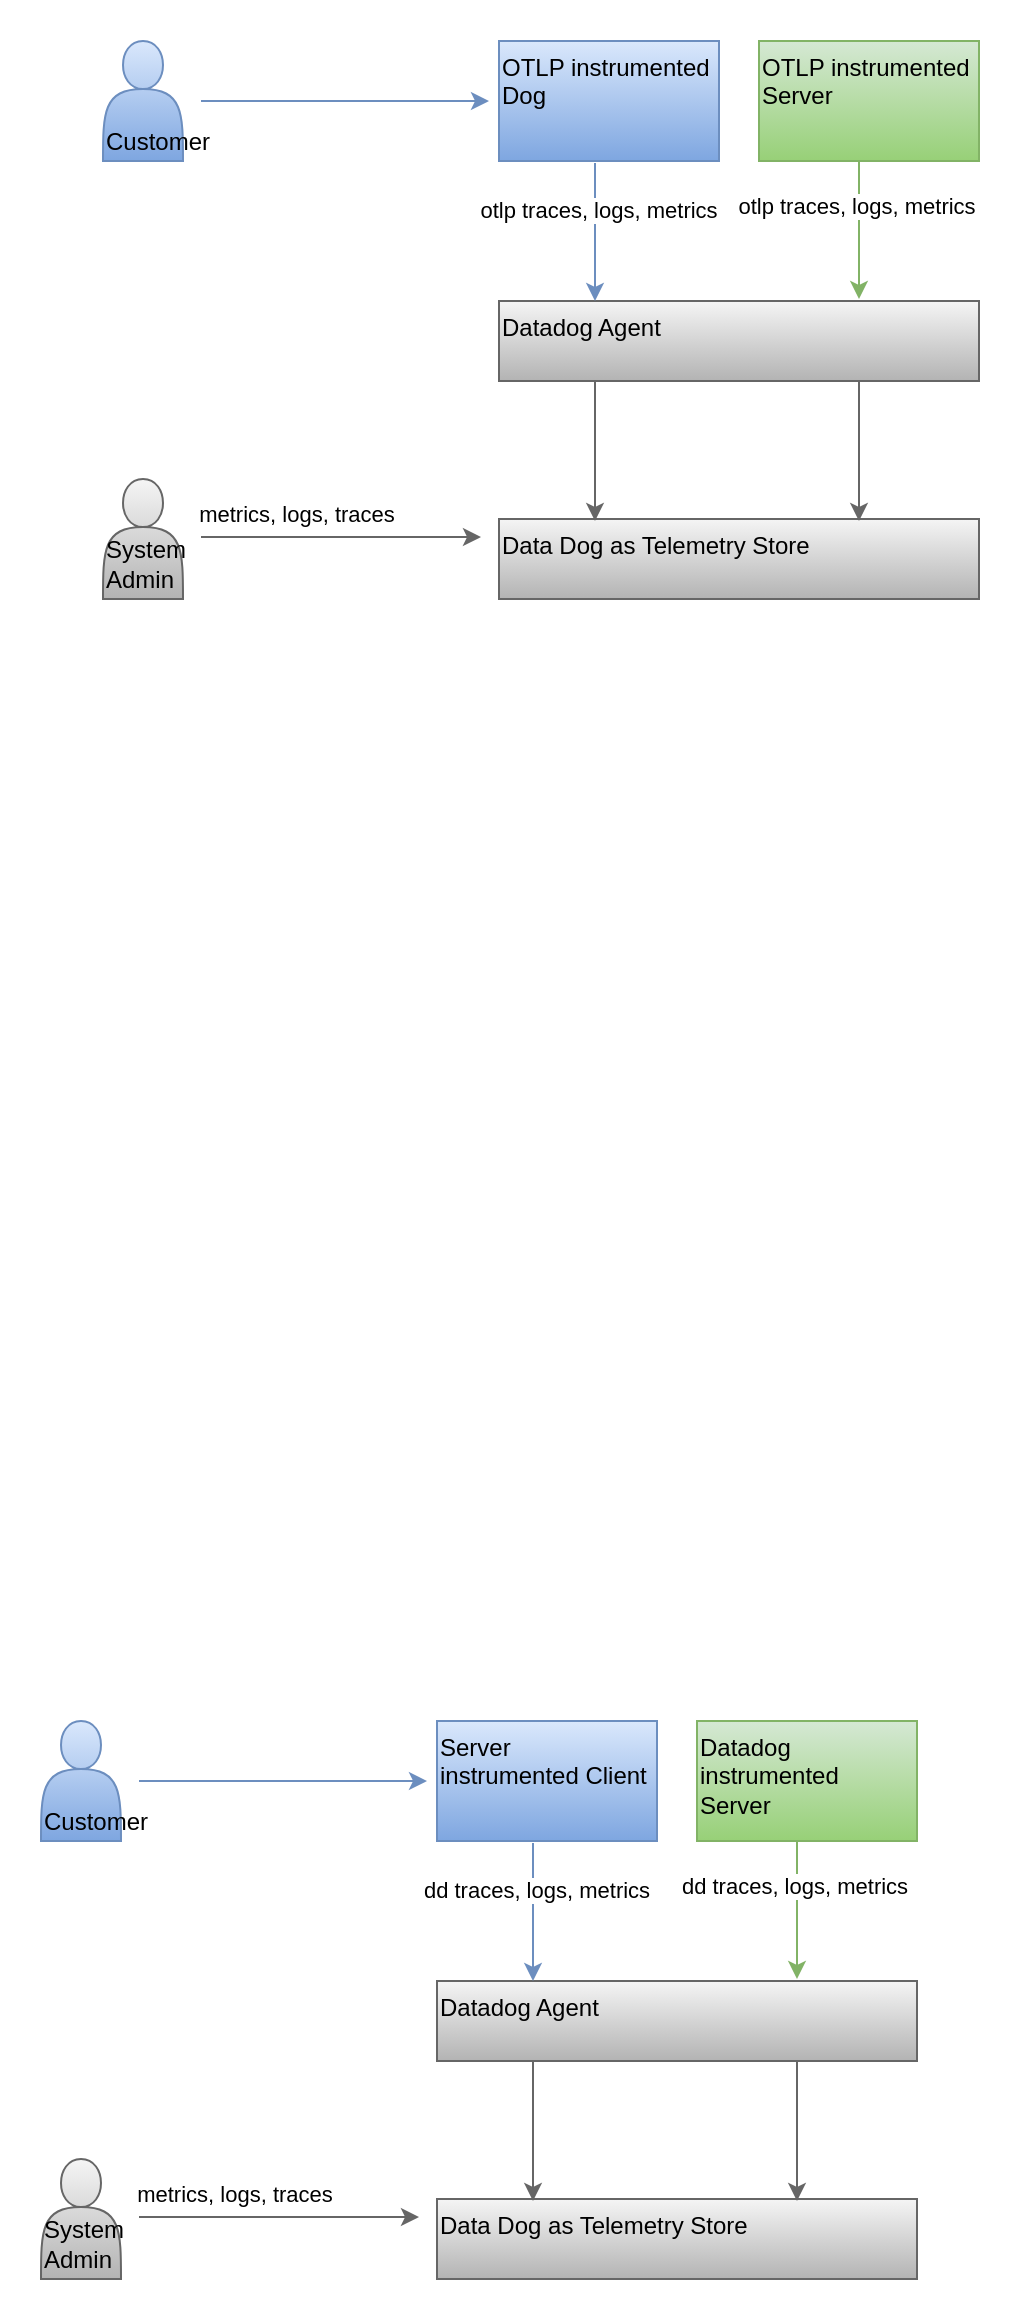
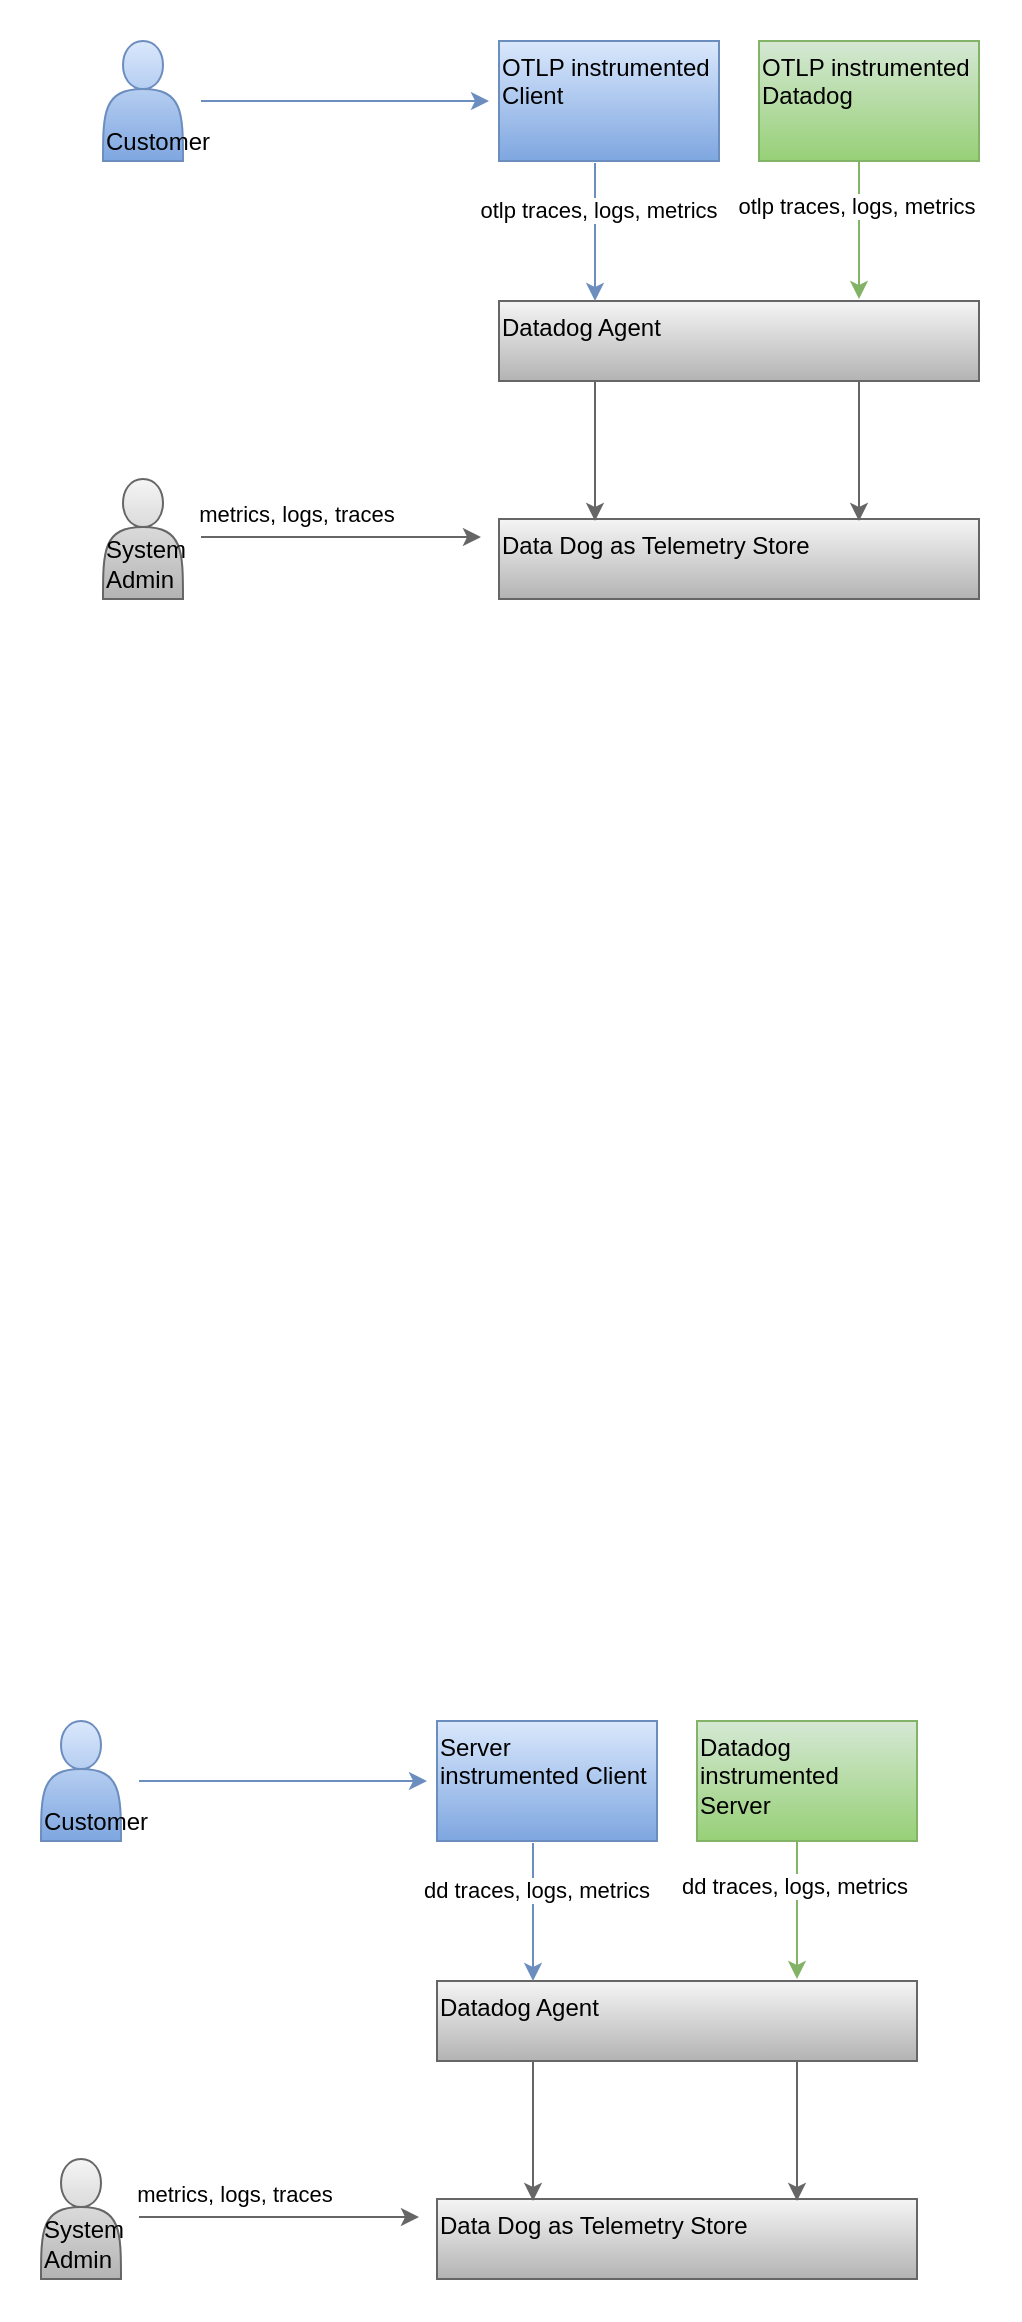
node "OTLP instrumented Dog": label "OTLP instrumented Dog" -> "OTLP instrumented Client"
node "OTLP instrumented Server": label "OTLP instrumented Server" -> "OTLP instrumented Datadog"
